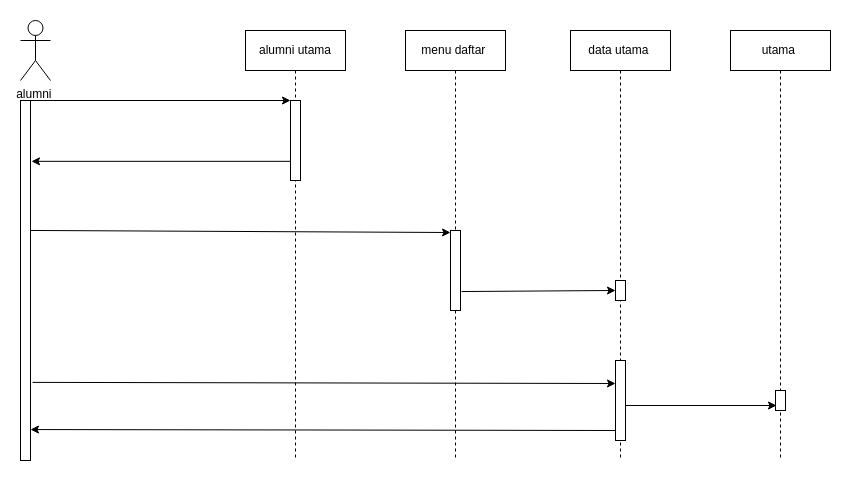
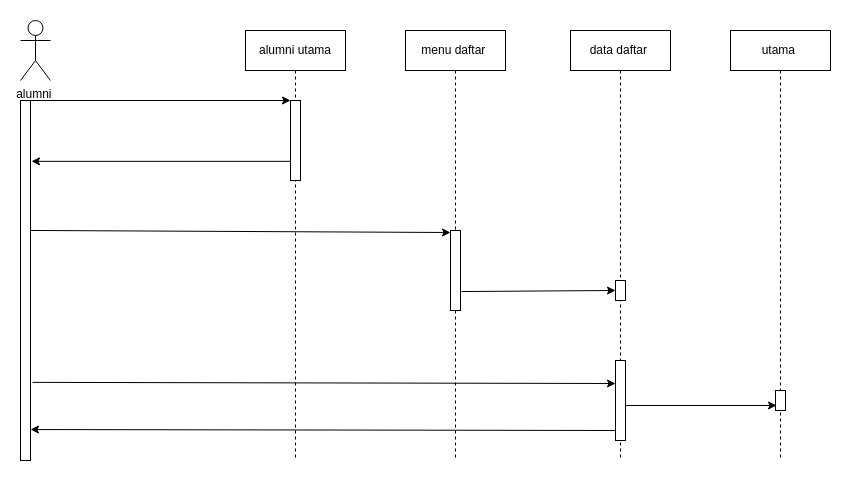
node "data utama": label "data utama" -> "data daftar"
